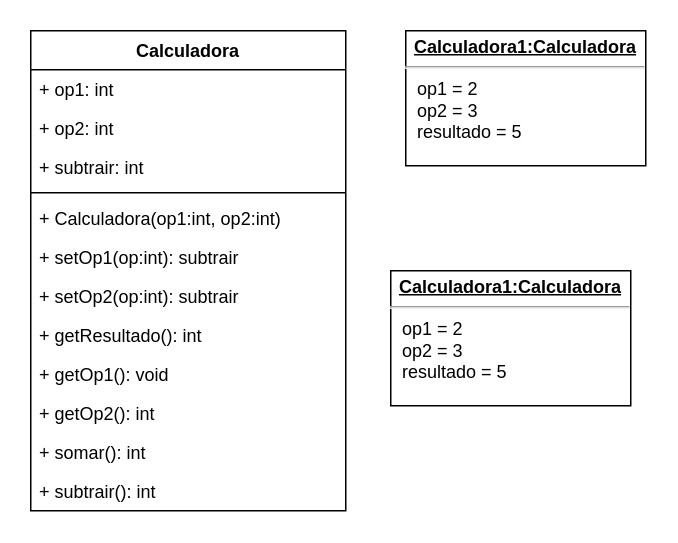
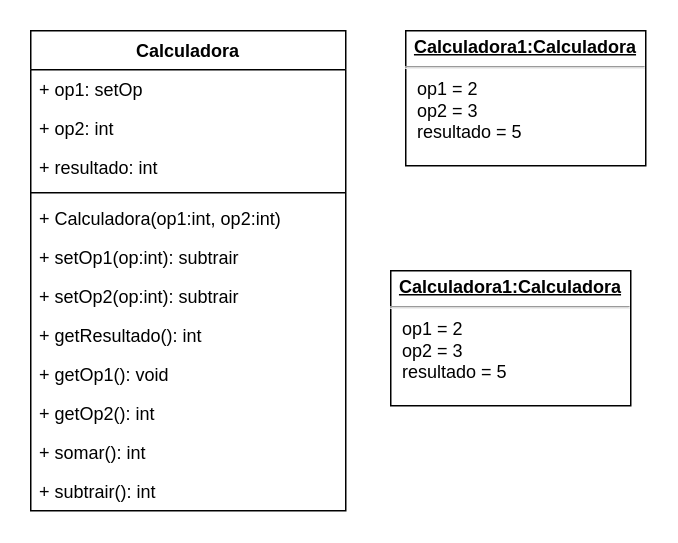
node "+ op1: int": label "+ op1: int" -> "+ op1: setOp"
node "+ subtrair: int": label "+ subtrair: int" -> "+ resultado: int"
